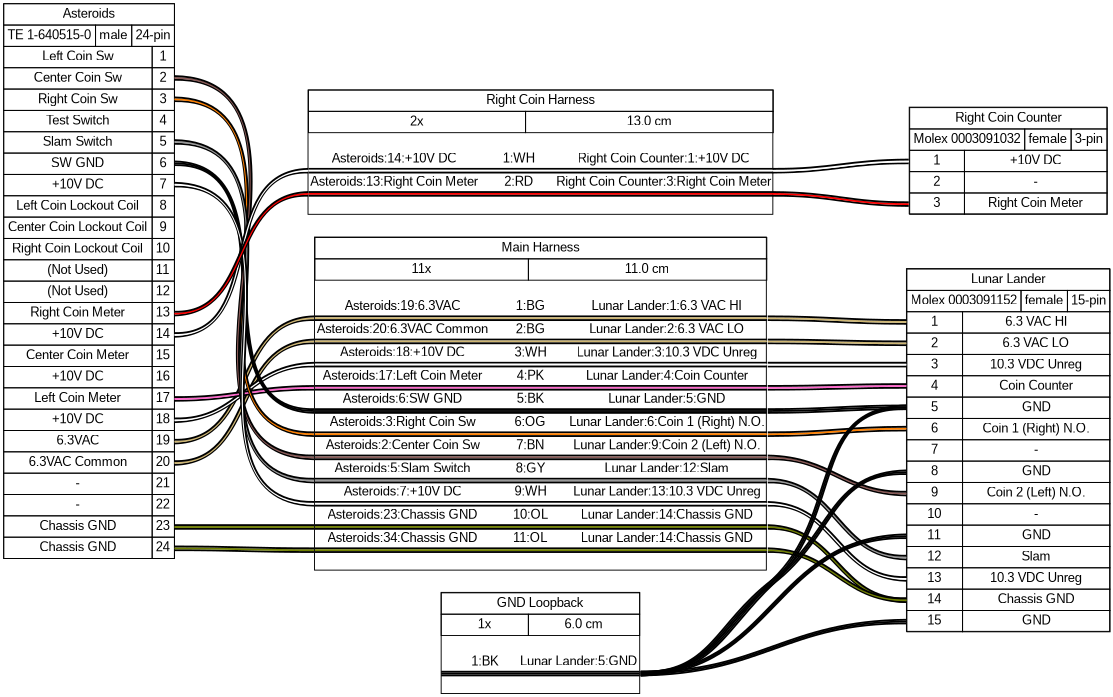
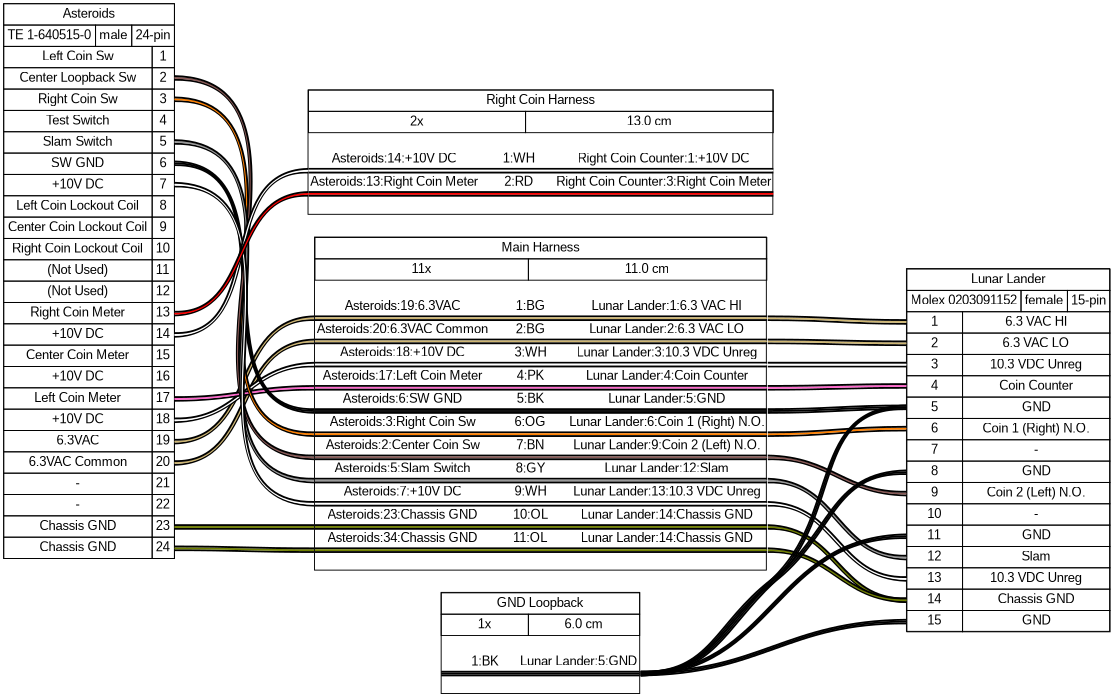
node "Asteroids": text "Center Coin Sw" -> "Center Loopback Sw"
node "Right Coin Counter": removed
node "Lunar Lander": text "Molex 0003091152" -> "Molex 0203091152"
